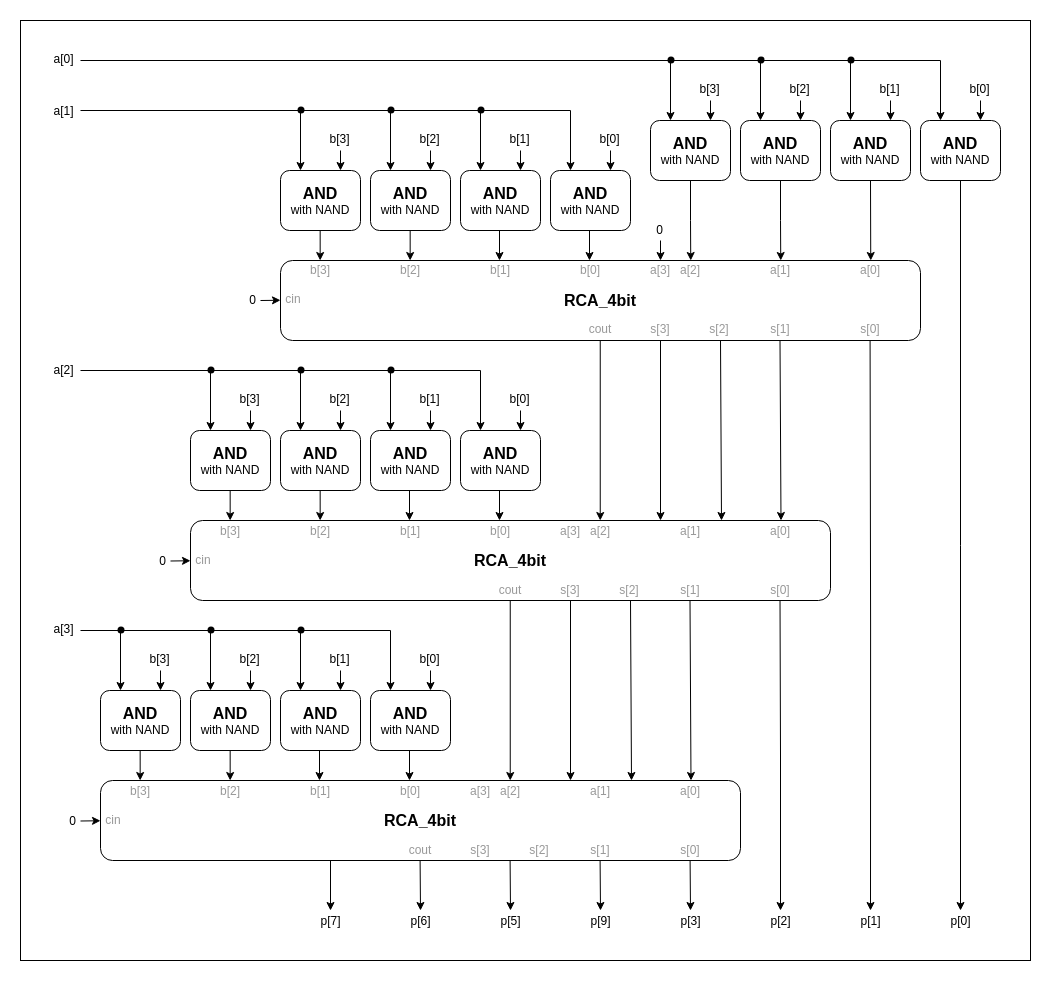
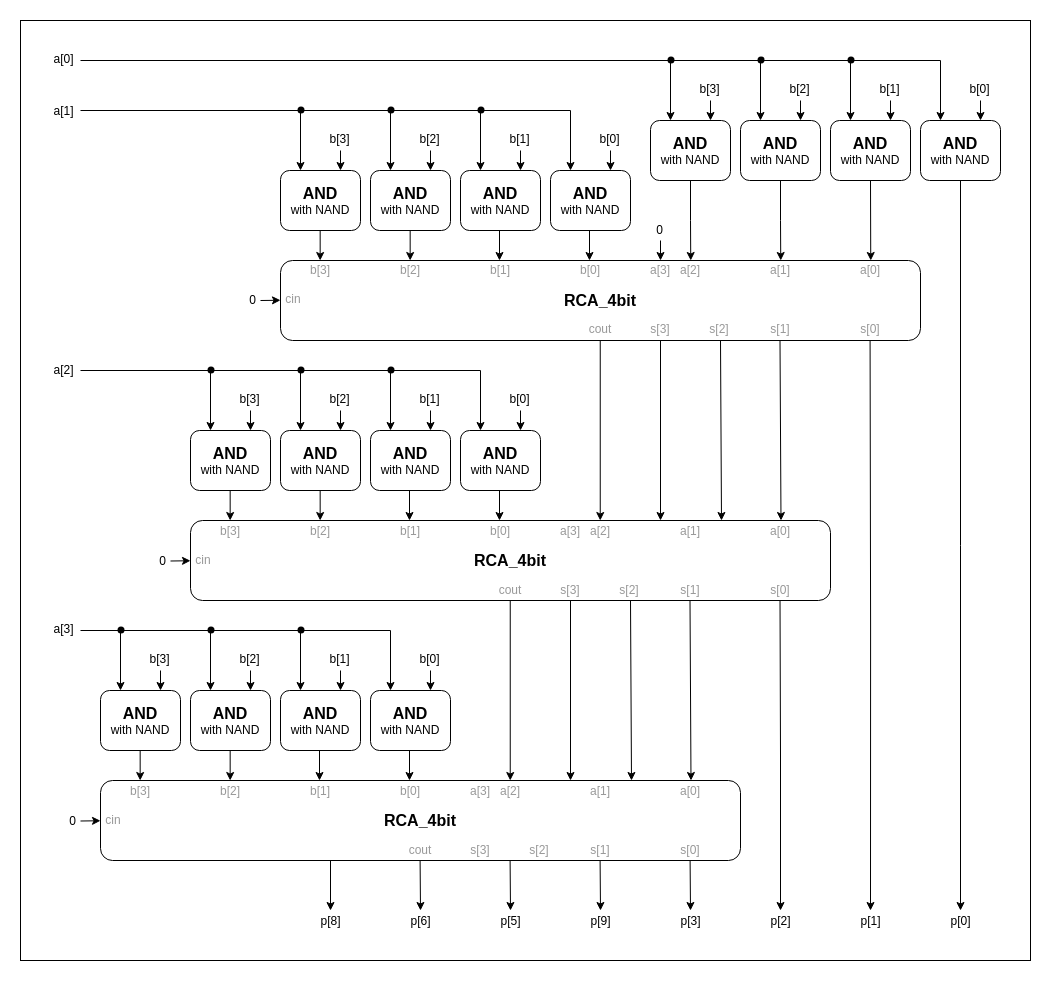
node "p[7]": label "p[7]" -> "p[8]"
